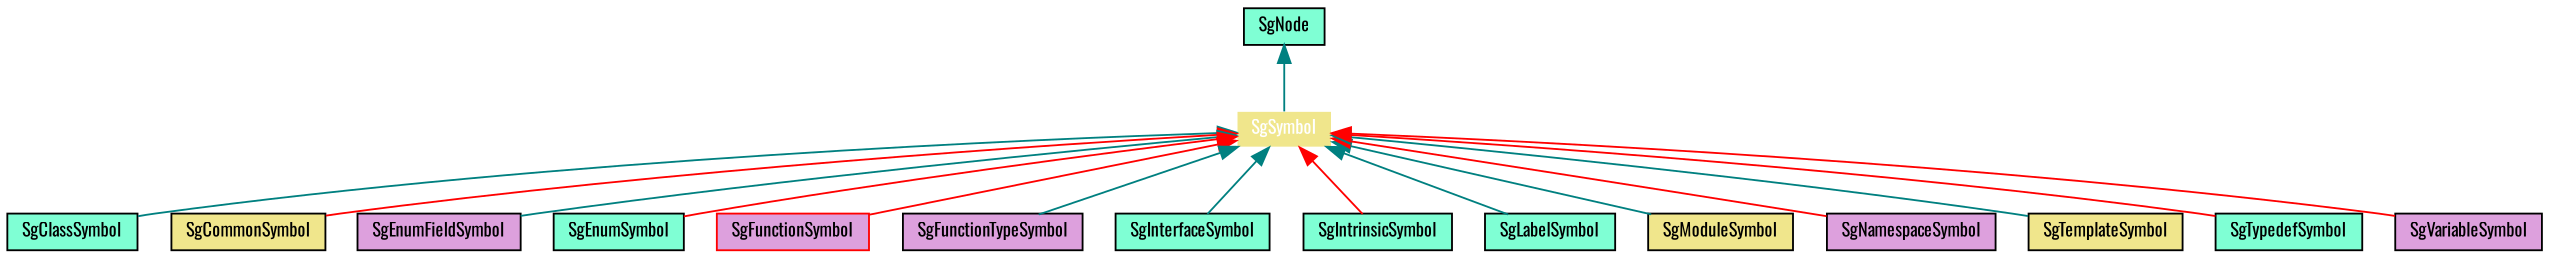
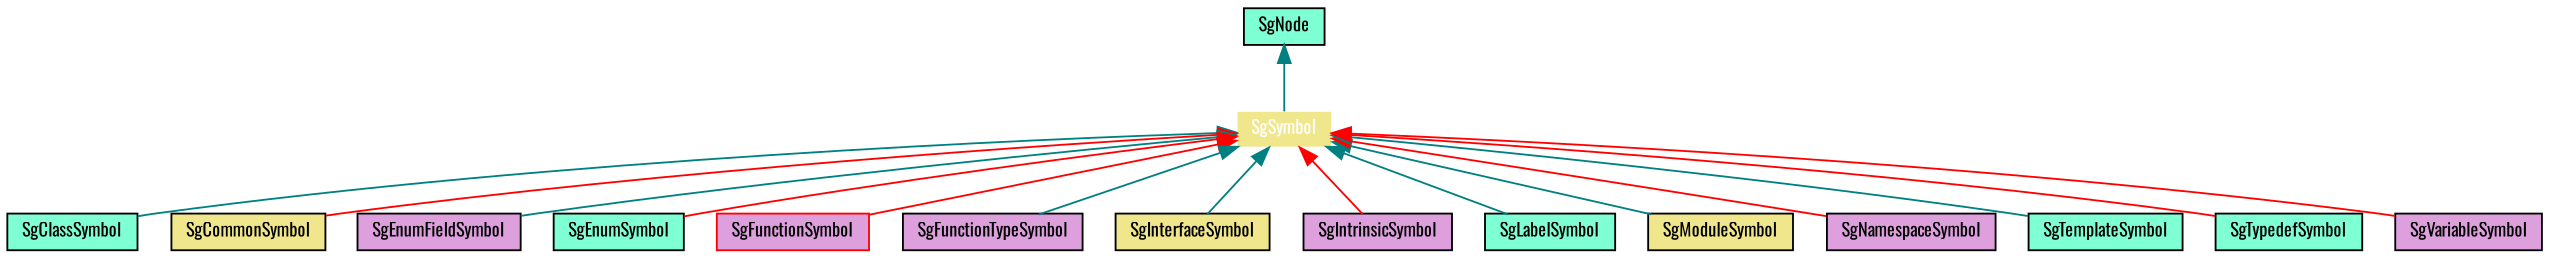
node "SgInterfaceSymbol": fillcolor aquamarine -> khaki
node "SgIntrinsicSymbol": fillcolor aquamarine -> plum
node "SgTemplateSymbol": fillcolor khaki -> aquamarine
